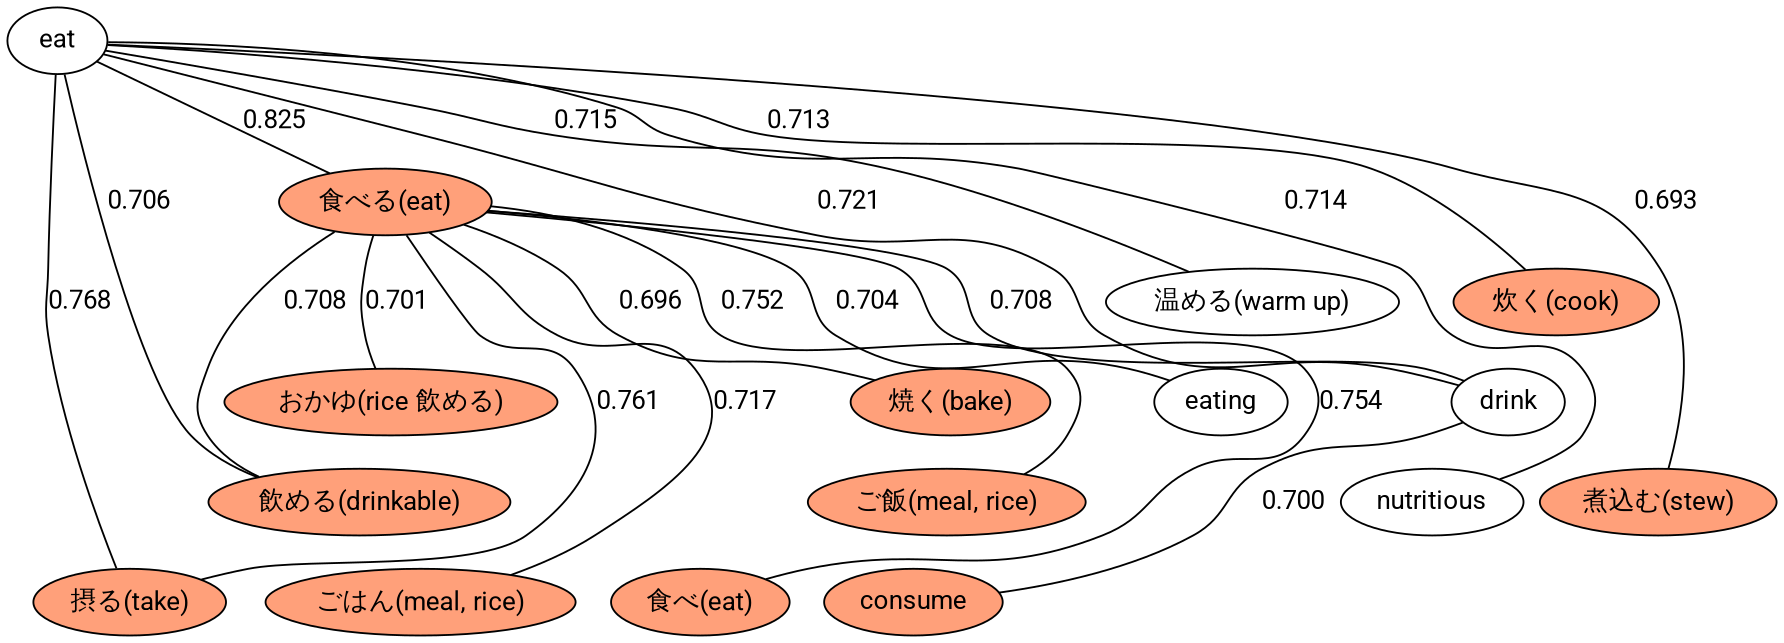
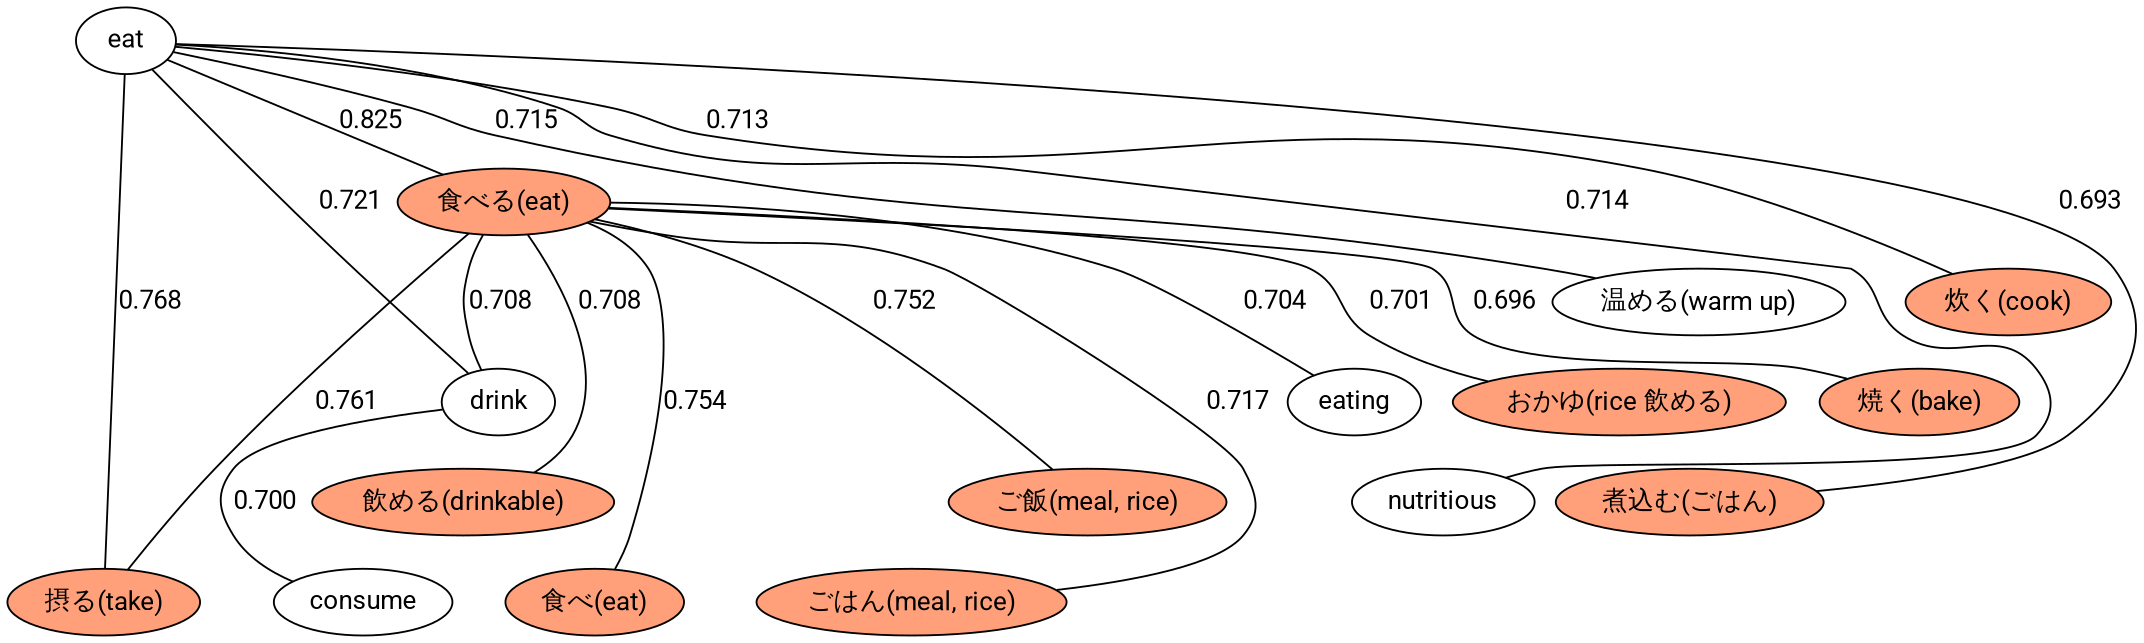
edge "eat" -- "飲める(drinkable)": removed, label "0.706"
node "煮込む(stew)": label "煮込む(stew)" -> "煮込む(ごはん)"
node "consume": fillcolor lightsalmon -> white
